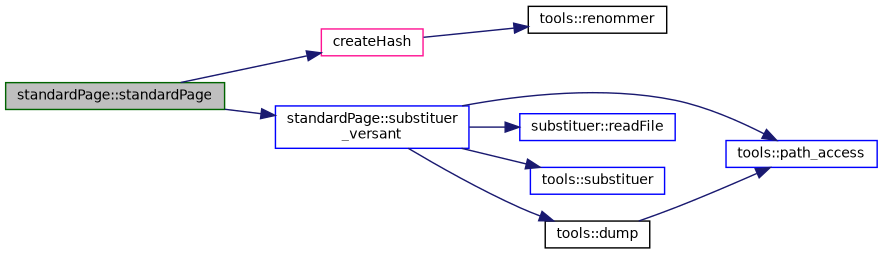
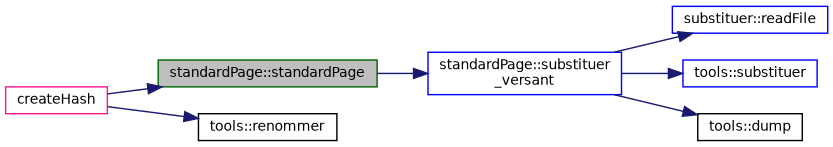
edge "standardPage::standardPage" -> "createHash": reversed
node "tools::path_access": removed
